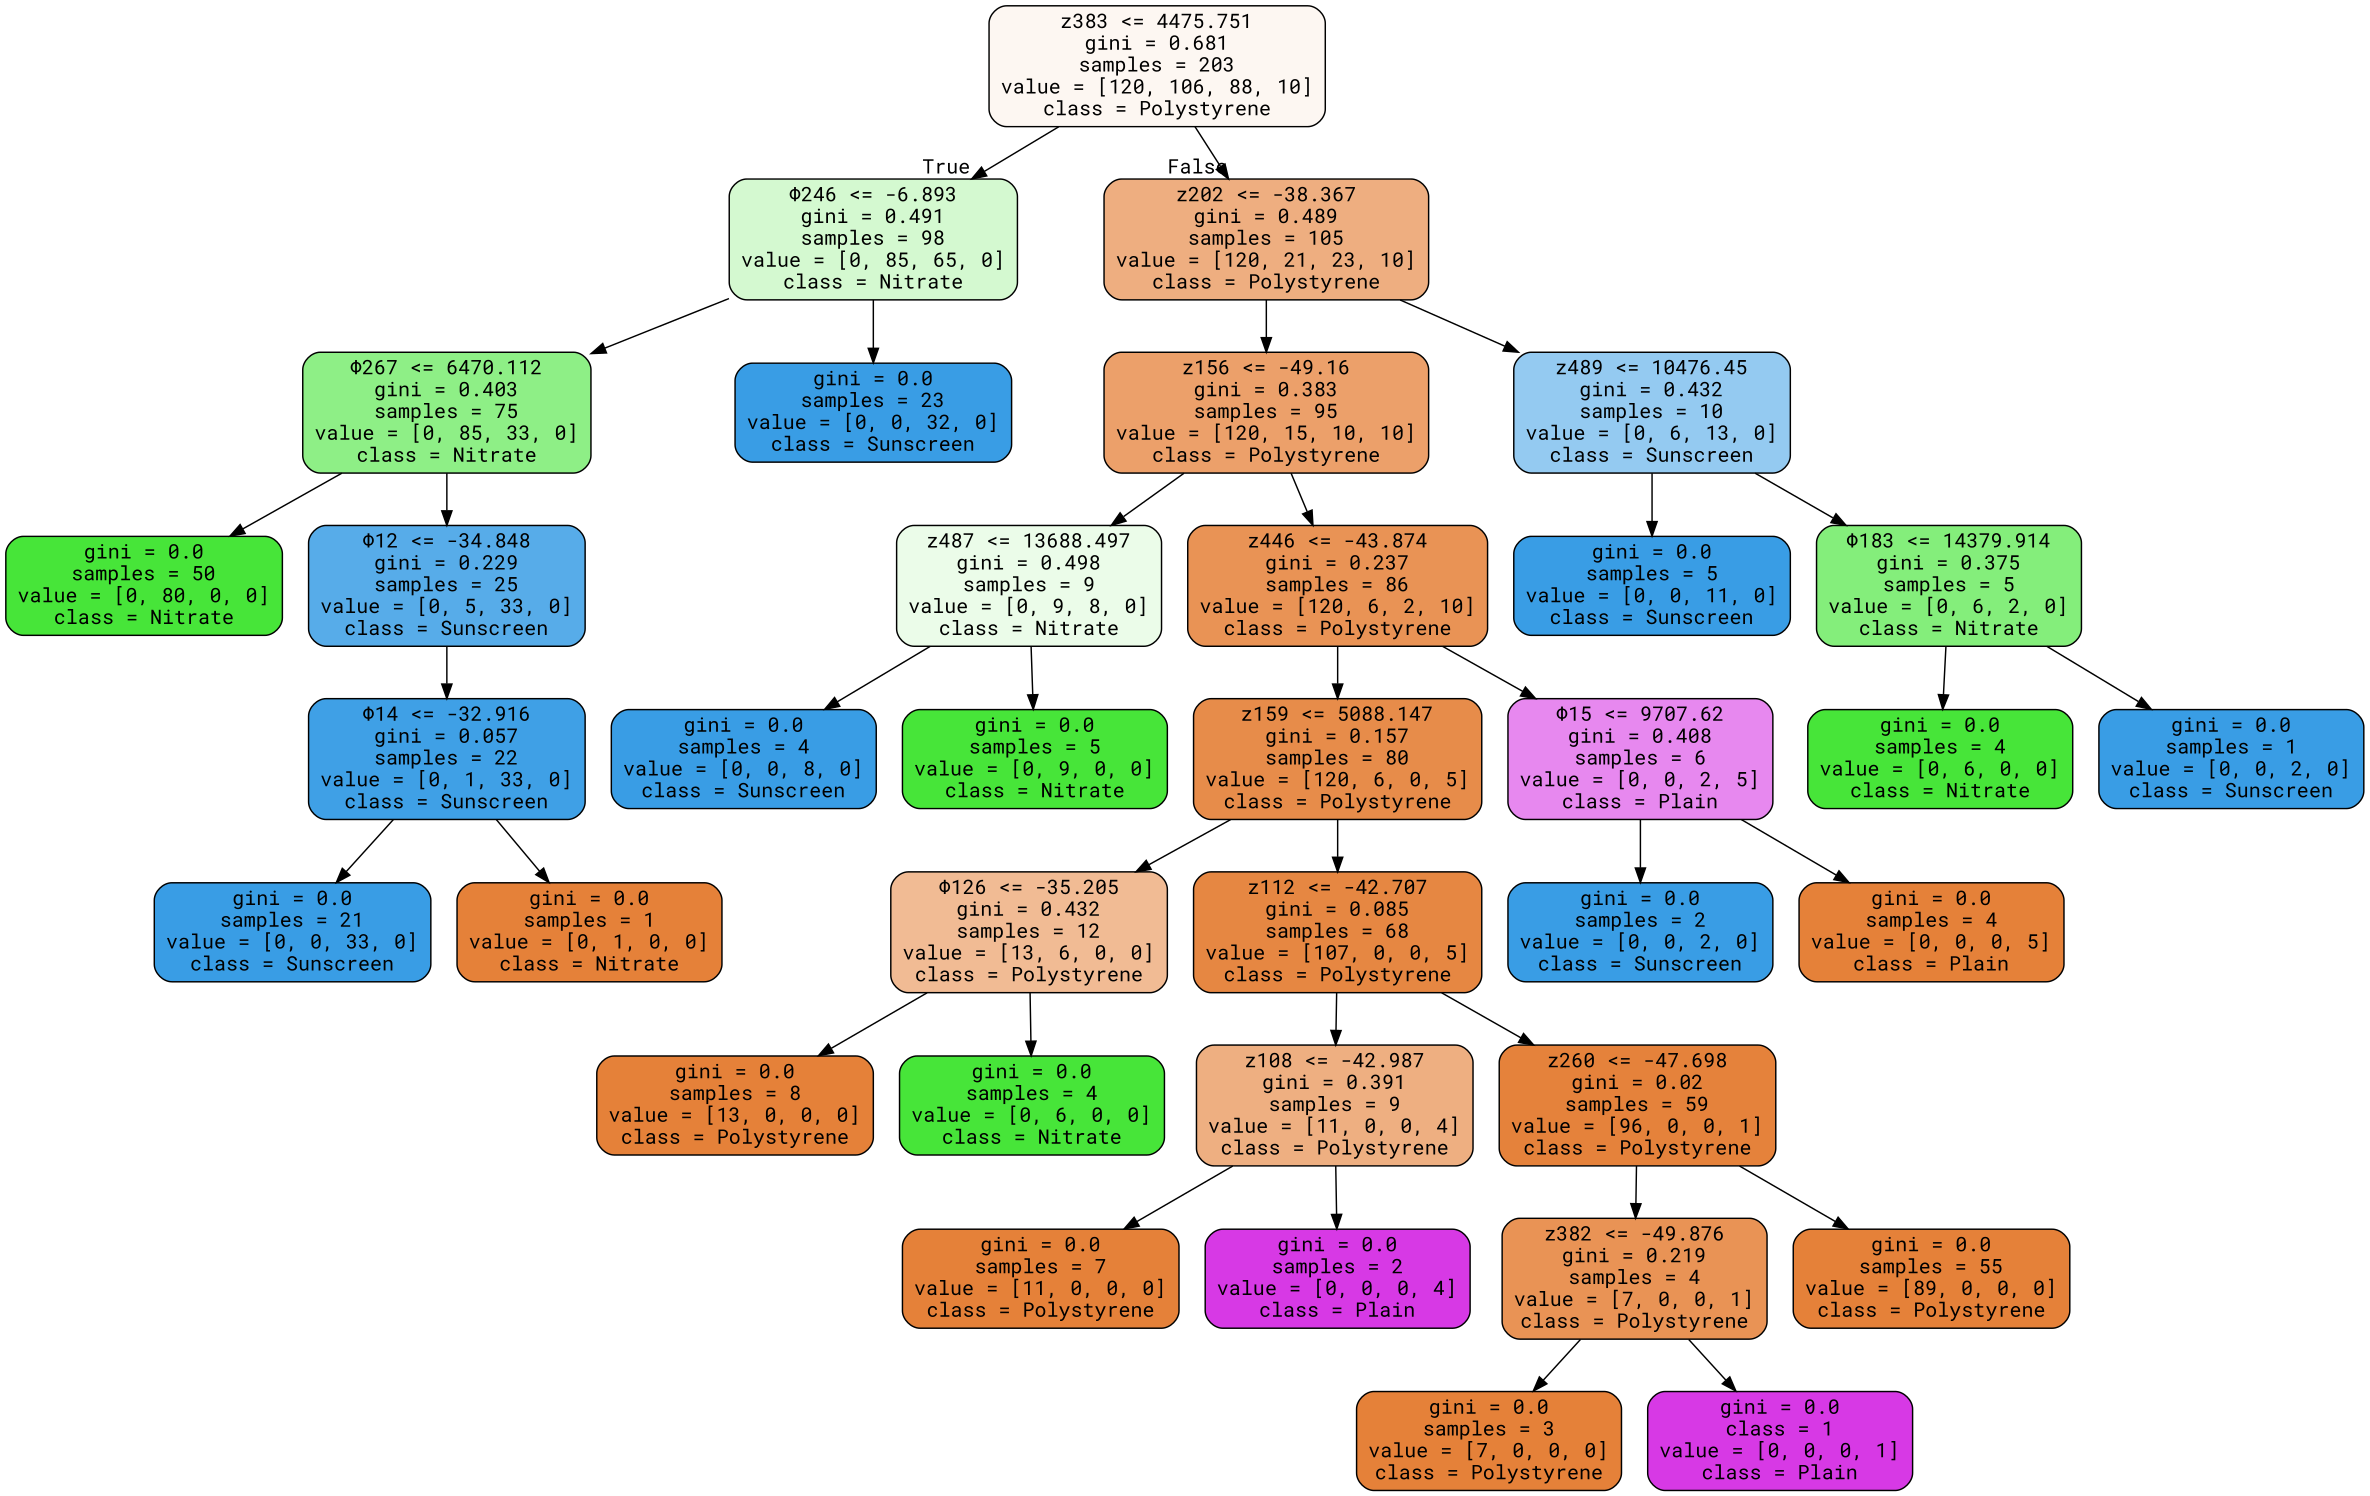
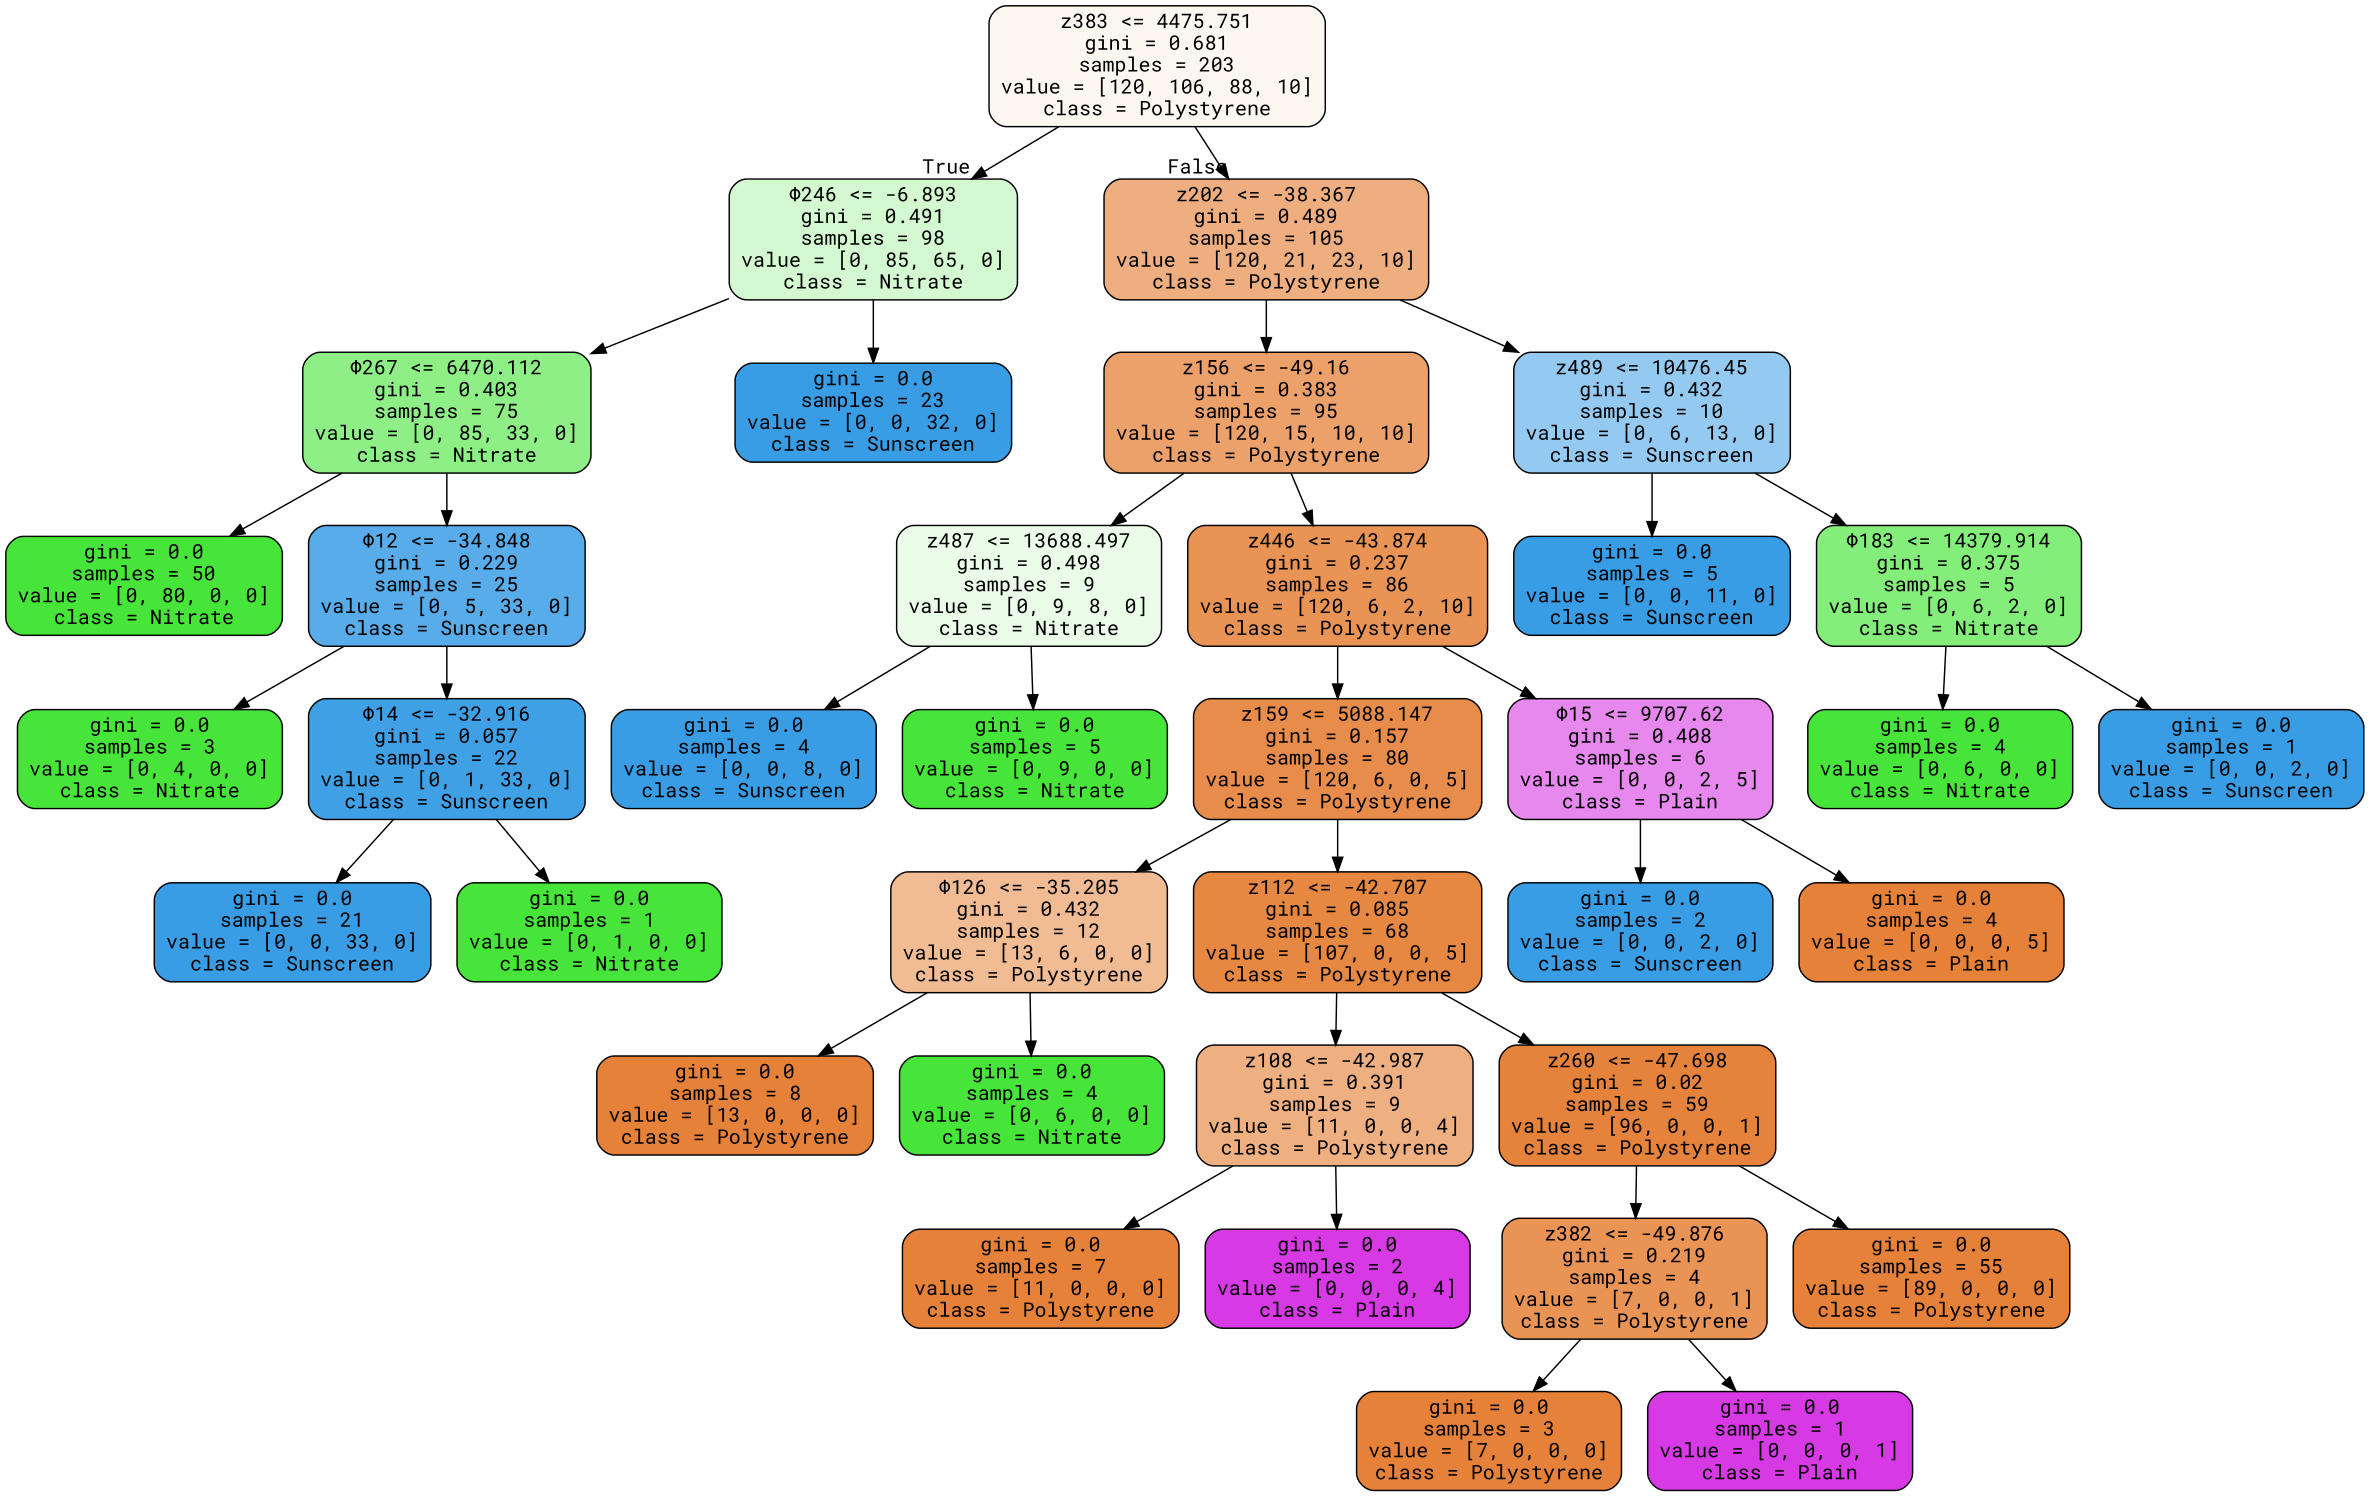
node "gini = 0.0 samples = 3 value = [0, 4, 0, 0] class = Nitrate": added
node "gini = 0.0 samples = 1 value = [0, 1, 0, 0] class = Nitrate": fillcolor #e58139 -> #47e539
node "gini = 0.0 class = 1 value = [0, 0, 0, 1] class = Plain": label "gini = 0.0 class = 1 value = [0, 0, 0, 1] class = Plain" -> "gini = 0.0 samples = 1 value = [0, 0, 0, 1] class = Plain"
